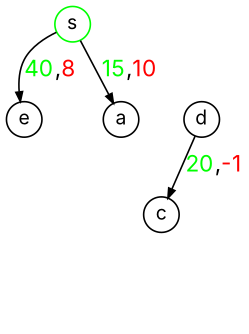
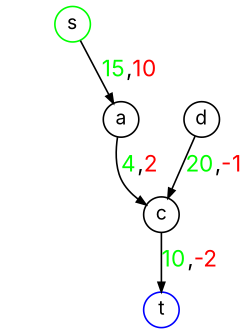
node "e": removed
edge "a" -> "c": added, label "4 , 2"
node "t": added
